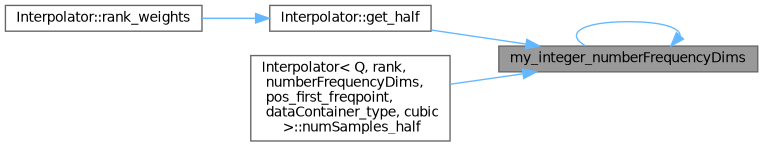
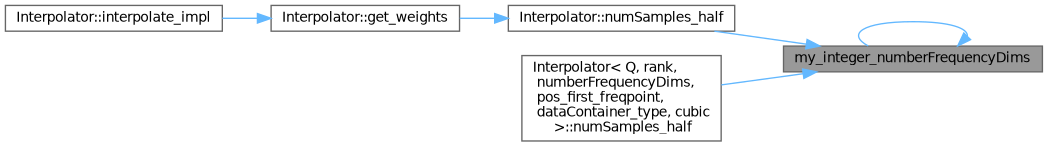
node "Interpolator::rank_weights": label "Interpolator::rank_weights" -> "Interpolator::get_weights"
node "Interpolator::interpolate_impl": added
node "Interpolator::get_half": label "Interpolator::get_half" -> "Interpolator::numSamples_half"
